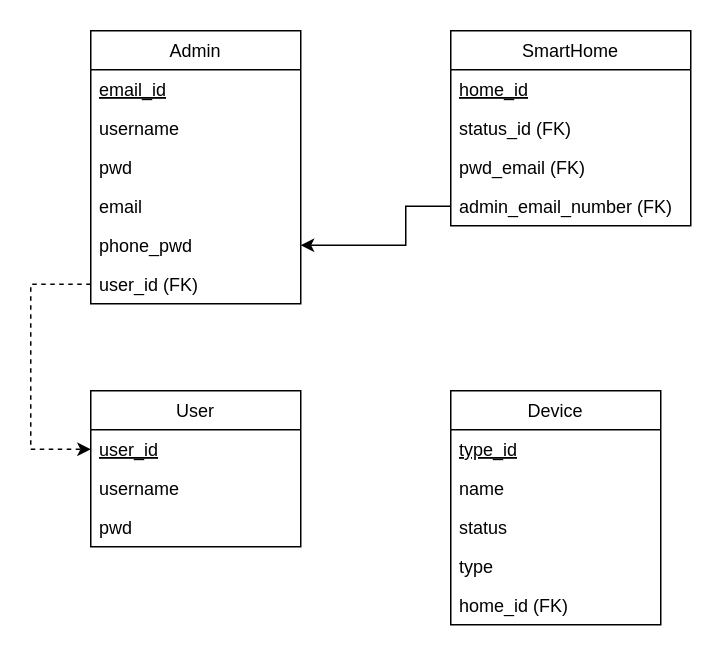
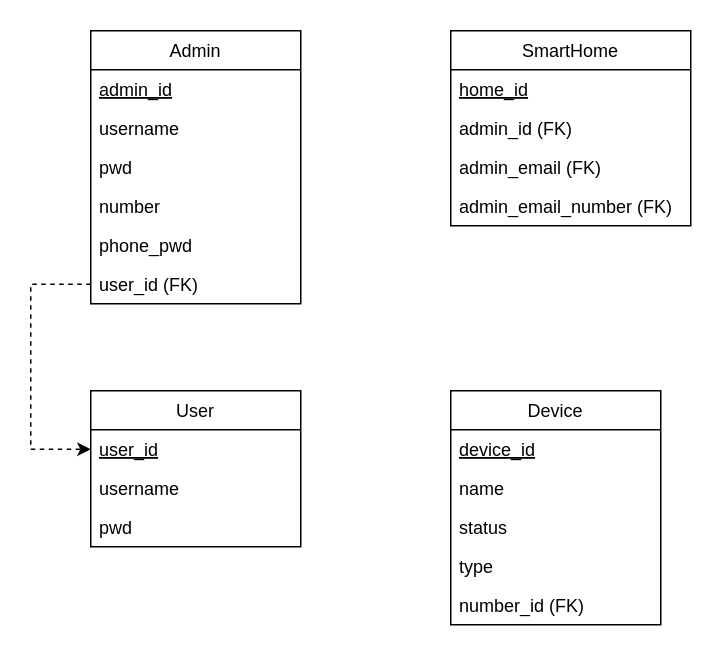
node "email_id": label "email_id" -> "admin_id"
node "status_id (FK)": label "status_id (FK)" -> "admin_id (FK)"
node "pwd_email (FK)": label "pwd_email (FK)" -> "admin_email (FK)"
node "email": label "email" -> "number"
edge "admin_email_number (FK)" -> "phone_pwd": removed
node "type_id": label "type_id" -> "device_id"
node "home_id (FK)": label "home_id (FK)" -> "number_id (FK)"
